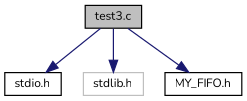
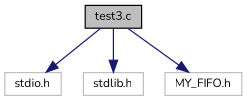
node "stdio.h": color black -> grey75
node "MY_FIFO.h": color black -> grey75
